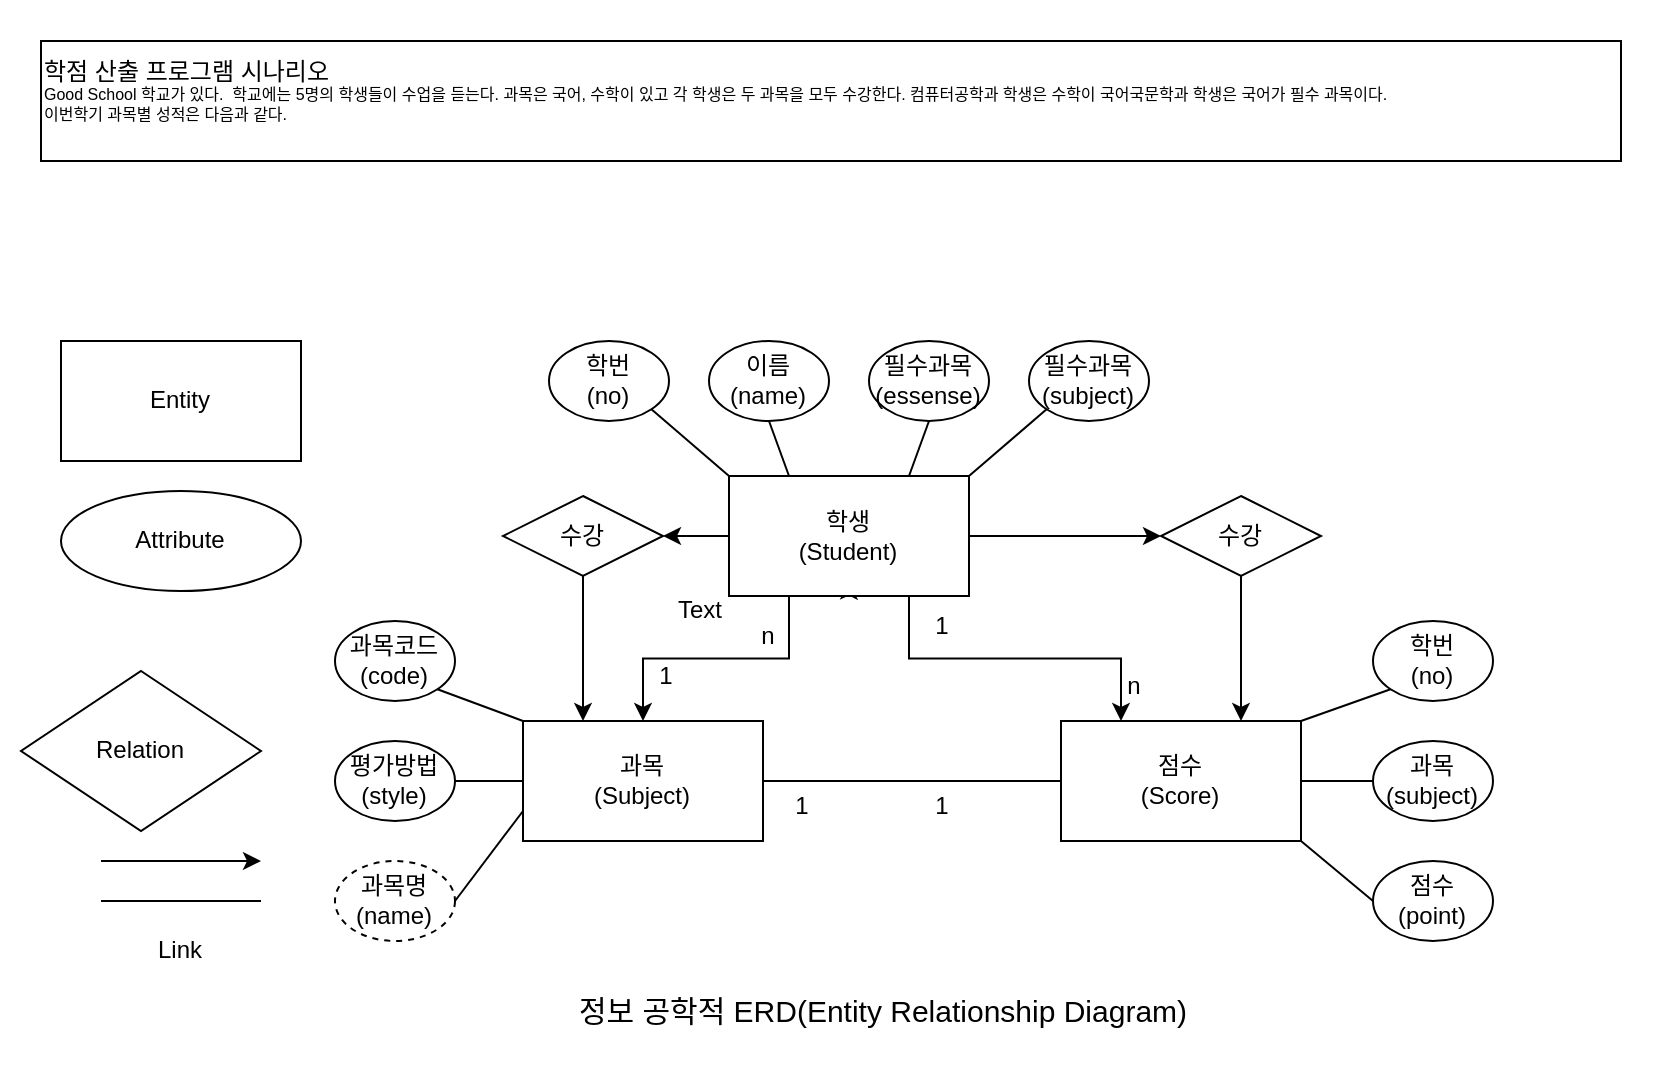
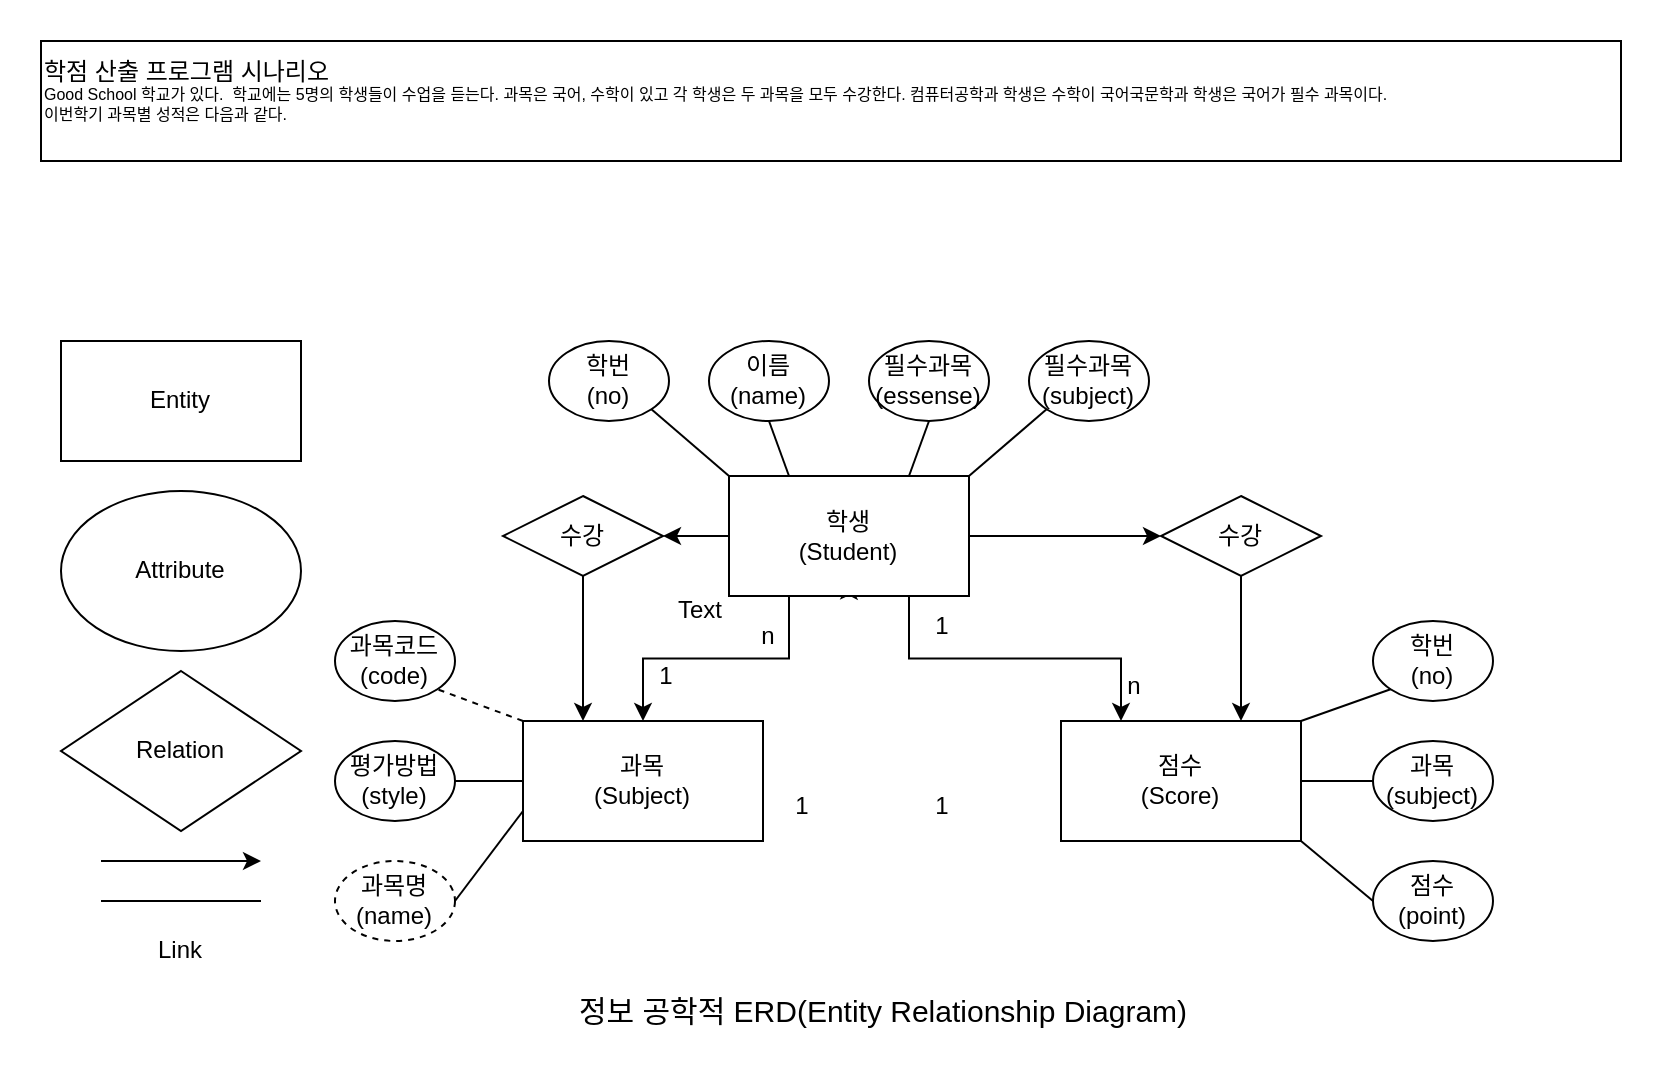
node "Attribute": size 240x100 -> 240x160
edge "과목코드(code)" -- "과목 (Subject)": style solid -> dashed
node "Relation": moved (141, 751) -> (181, 751)
edge "과목 (Subject)" -- "점수 (Score)": removed
